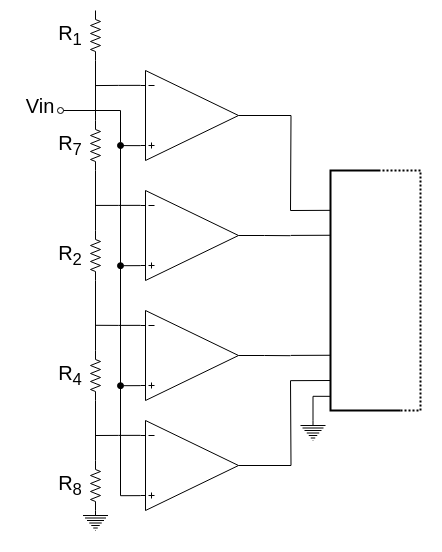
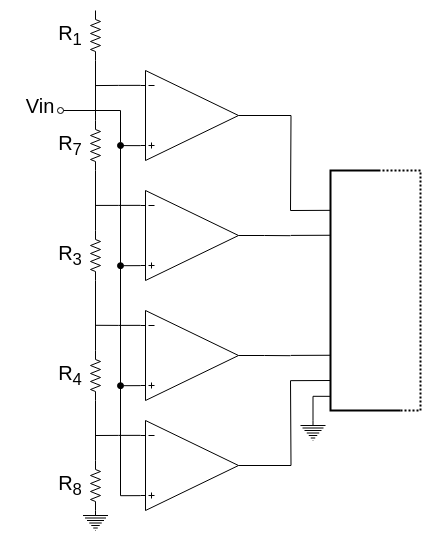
node "R2": label "R2" -> "R3"
